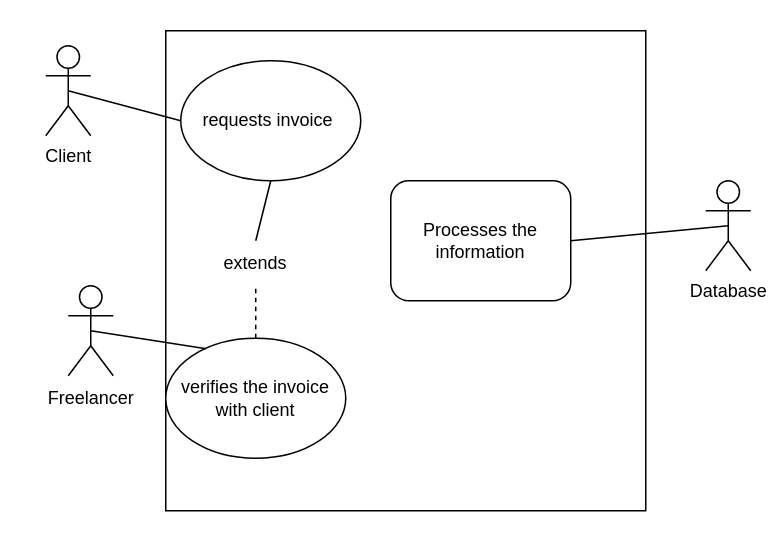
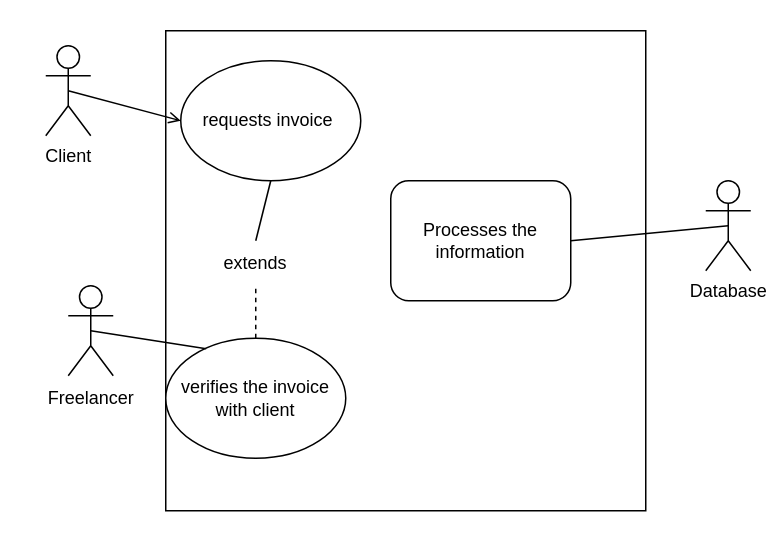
edge "Client" -- "requests invoice": arrowhead none -> open
